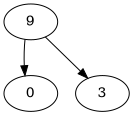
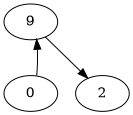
edge "9" -> "0": reversed
node "3": label "3" -> "2"
